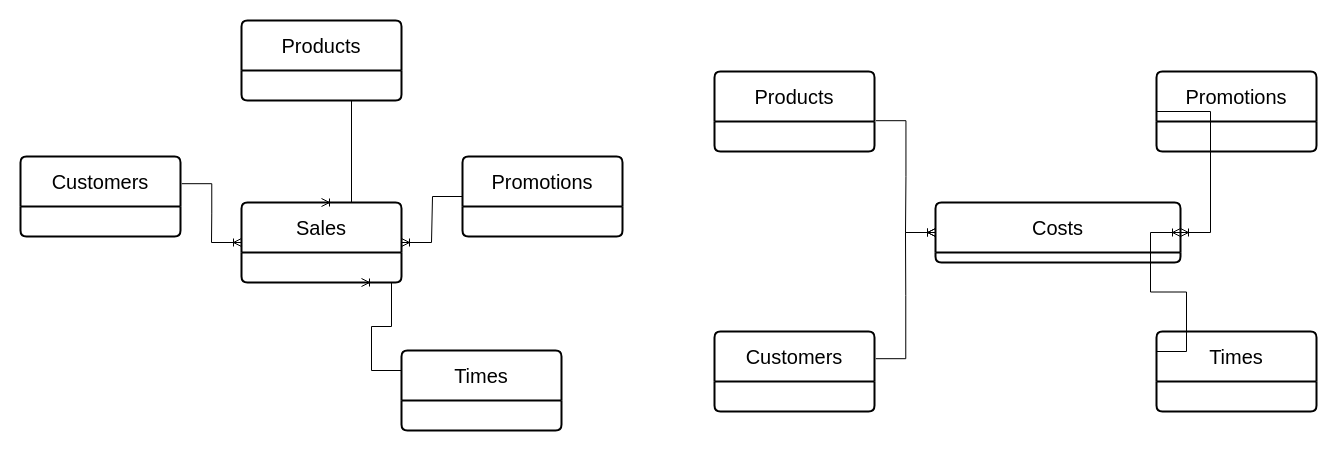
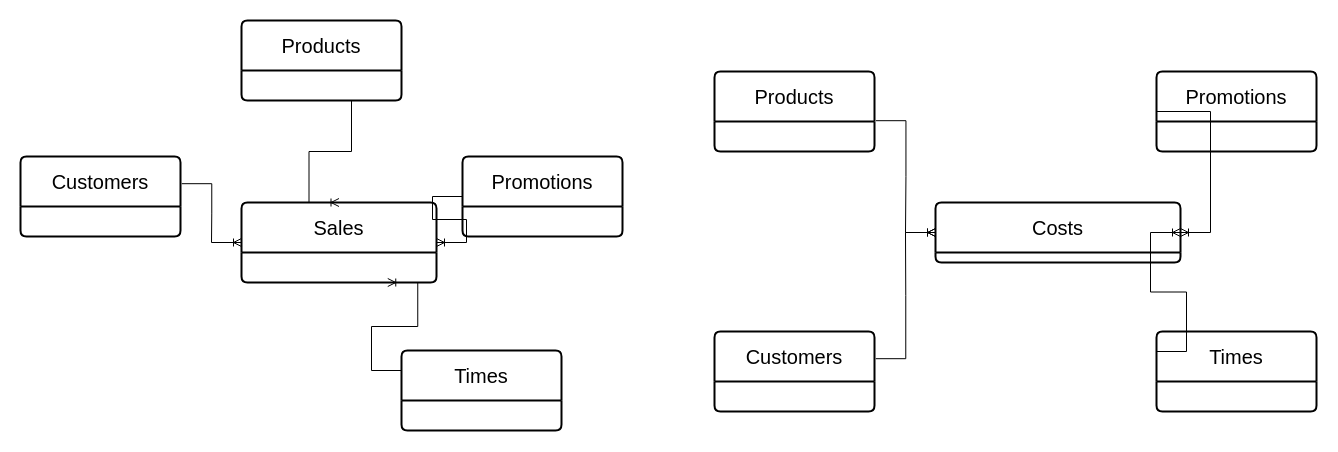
node "Sales": size 160x80 -> 195x80
